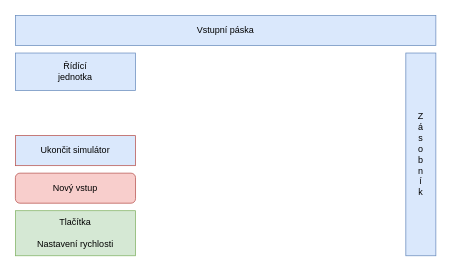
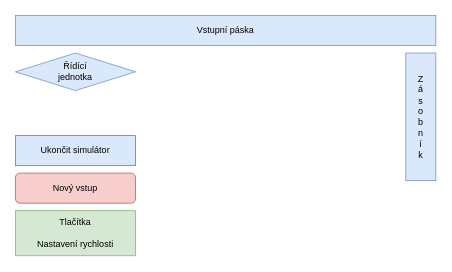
node "Řídící jednotka": shape rectangle -> diamond
node "Z á s o b n í k": size 30x203 -> 30x128
